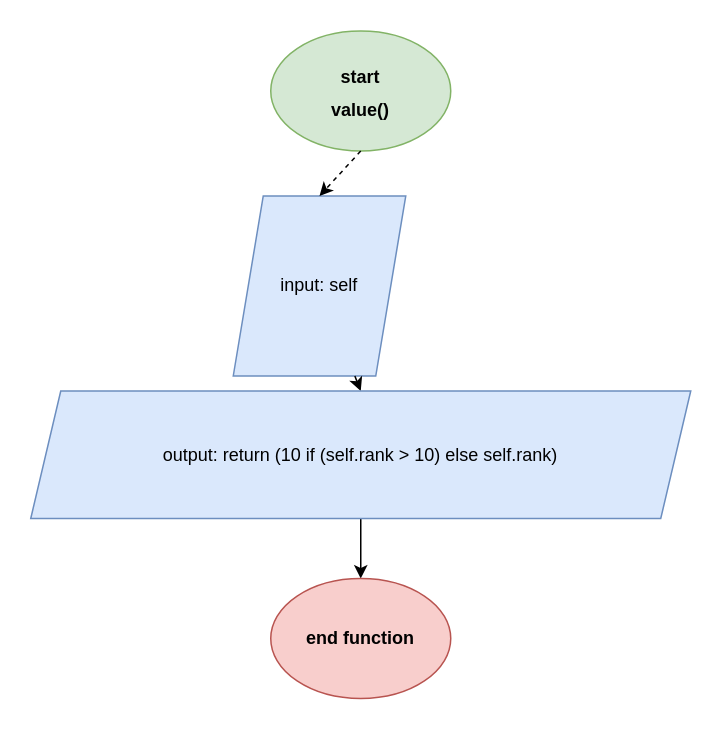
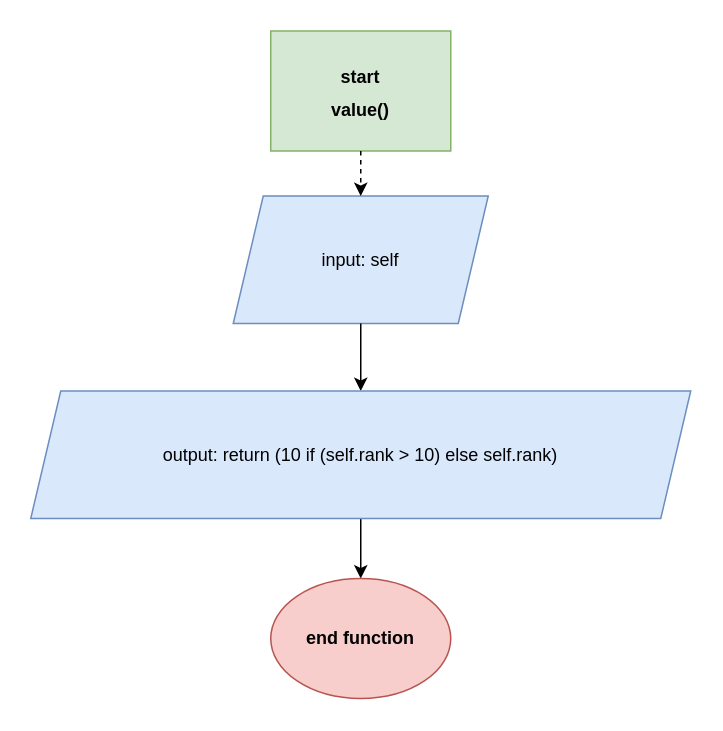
node "start value()": shape ellipse -> rectangle
node "input: self": size 173x180 -> 255x128
